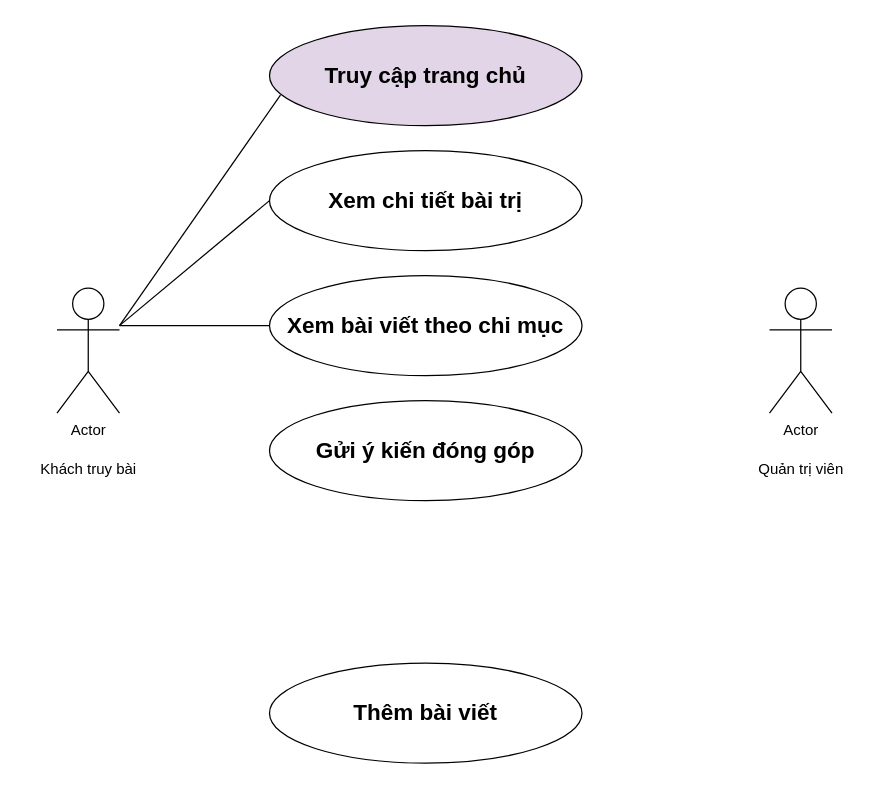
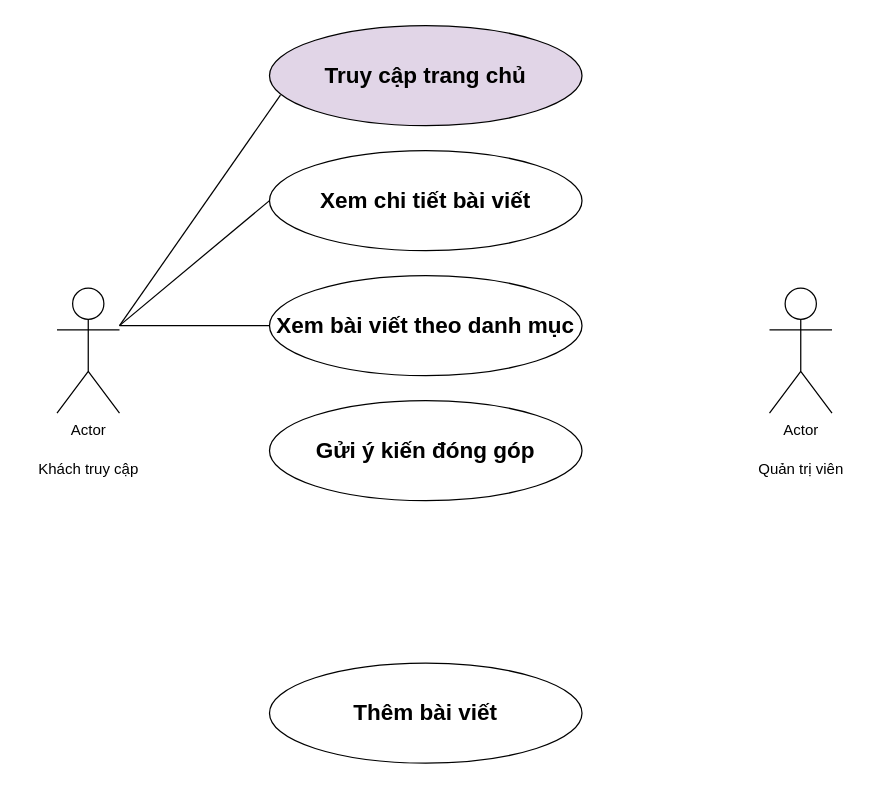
node "Xem chi tiết bài trị": label "Xem chi tiết bài trị" -> "Xem chi tiết bài viết"
node "Xem bài viết theo chi mục": label "Xem bài viết theo chi mục" -> "Xem bài viết theo danh mục"
node "Khách truy bài": label "Khách truy bài" -> "Khách truy cập"
